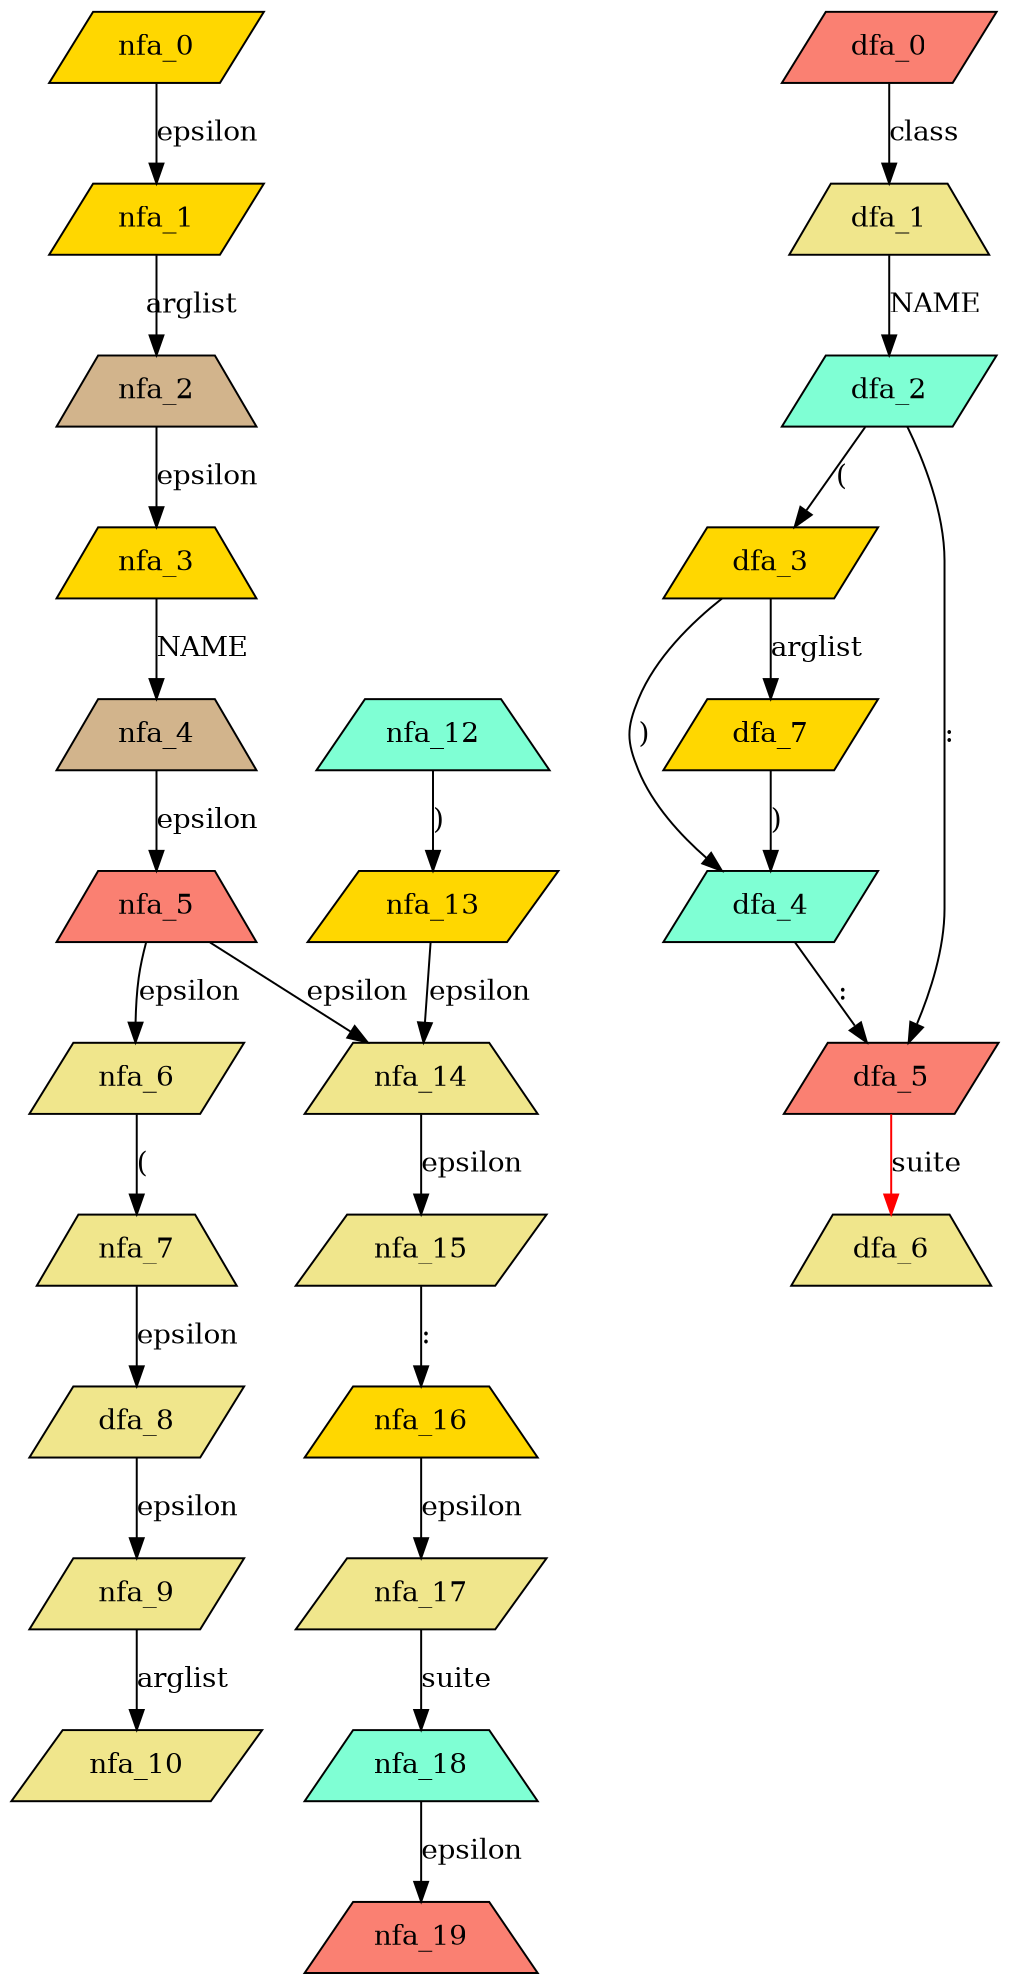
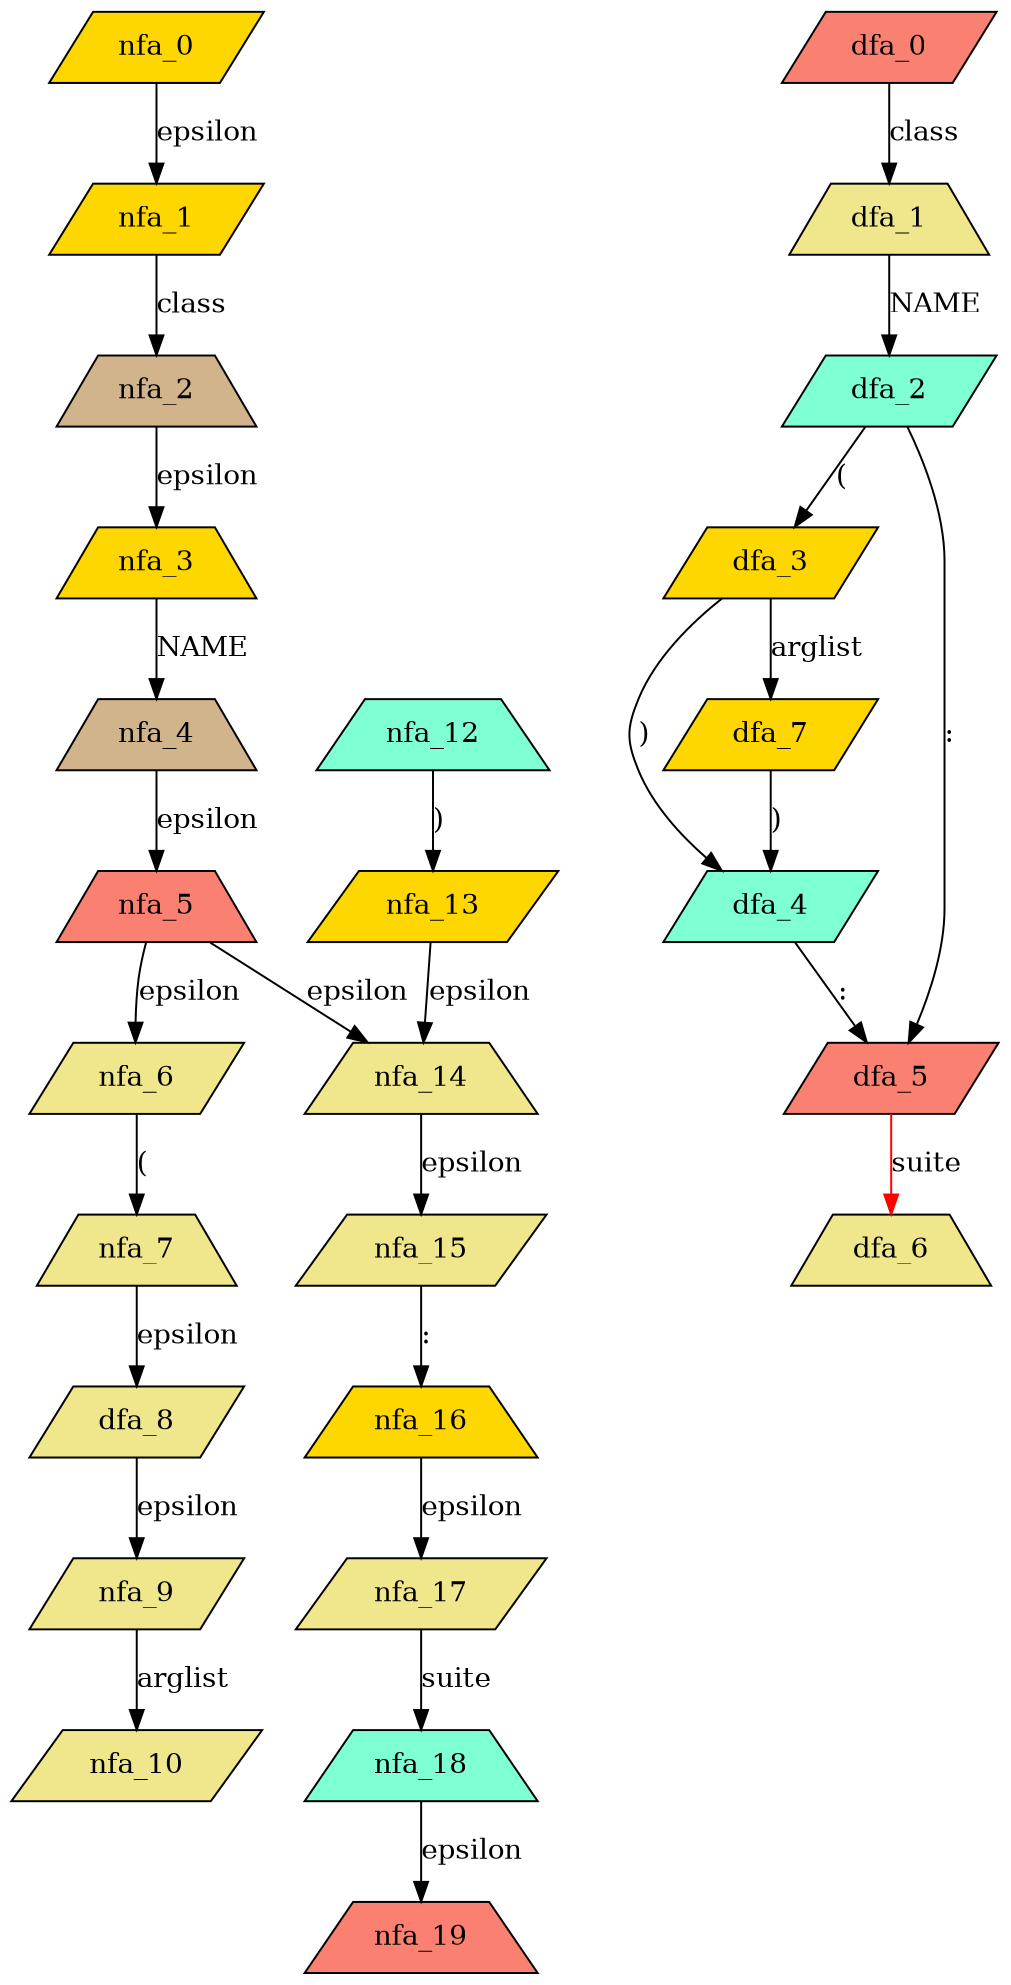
edge "nfa_1" -> "nfa_2": label "arglist" -> "class"
